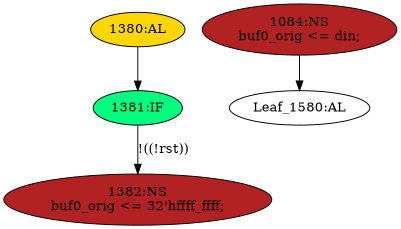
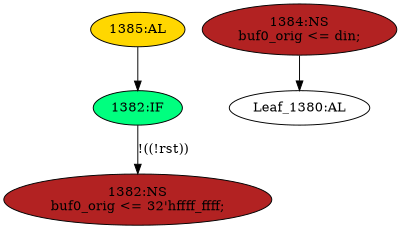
node "1380:AL": label "1380:AL" -> "1385:AL"
node "1084:NS buf0_orig <= din;": label "1084:NS buf0_orig <= din;" -> "1384:NS buf0_orig <= din;"
node "1381:IF": label "1381:IF" -> "1382:IF"
node "Leaf_1580:AL": label "Leaf_1580:AL" -> "Leaf_1380:AL"
